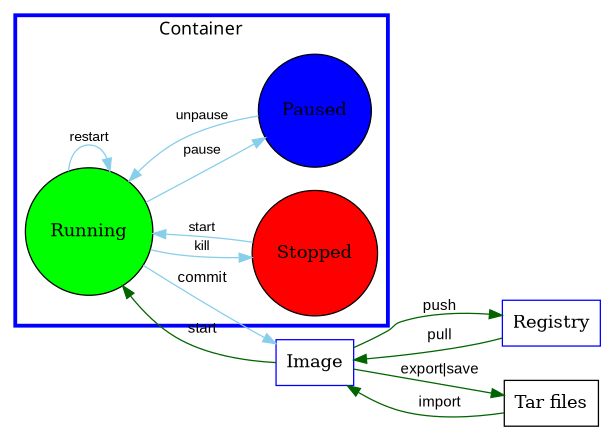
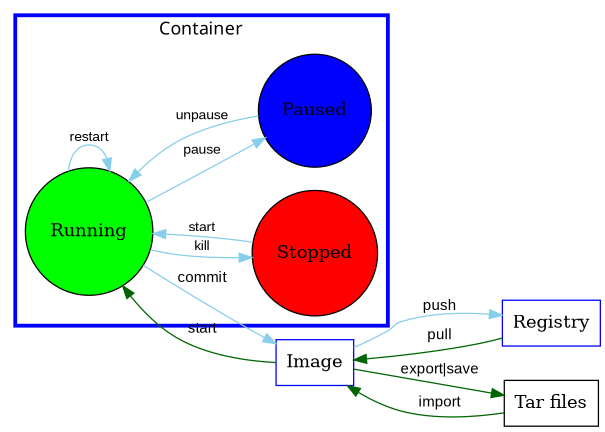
edge "Image" -> "Registry": color darkgreen -> skyblue
